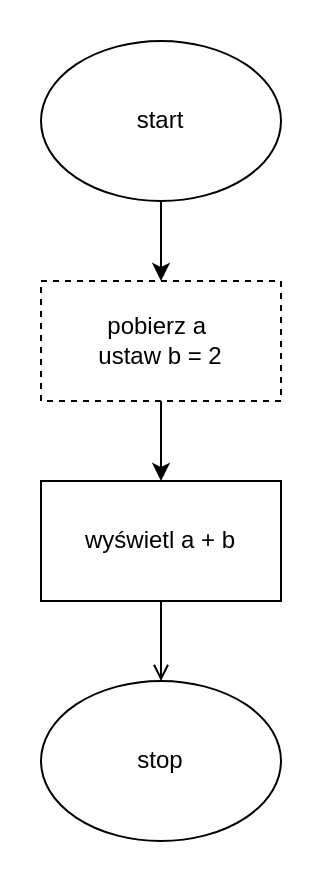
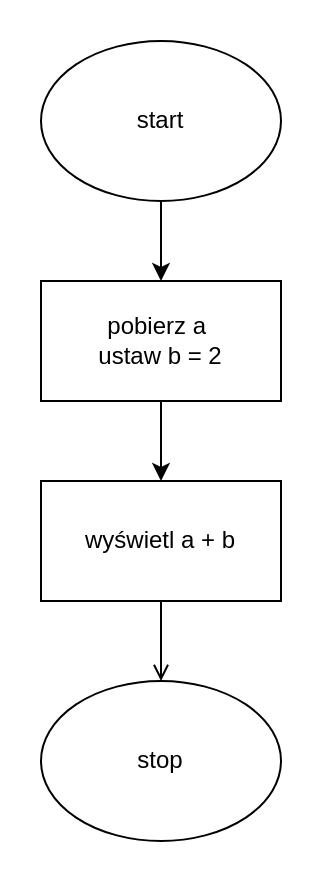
node "pobierz a ustaw b = 2": style dashed -> solid
